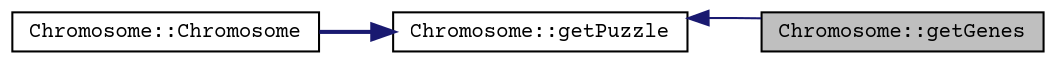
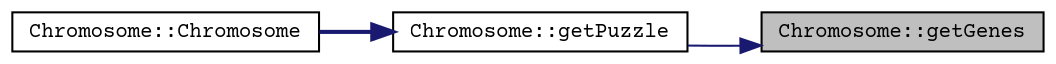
edge "Chromosome::getGenes" -> "Chromosome::getPuzzle": reversed
